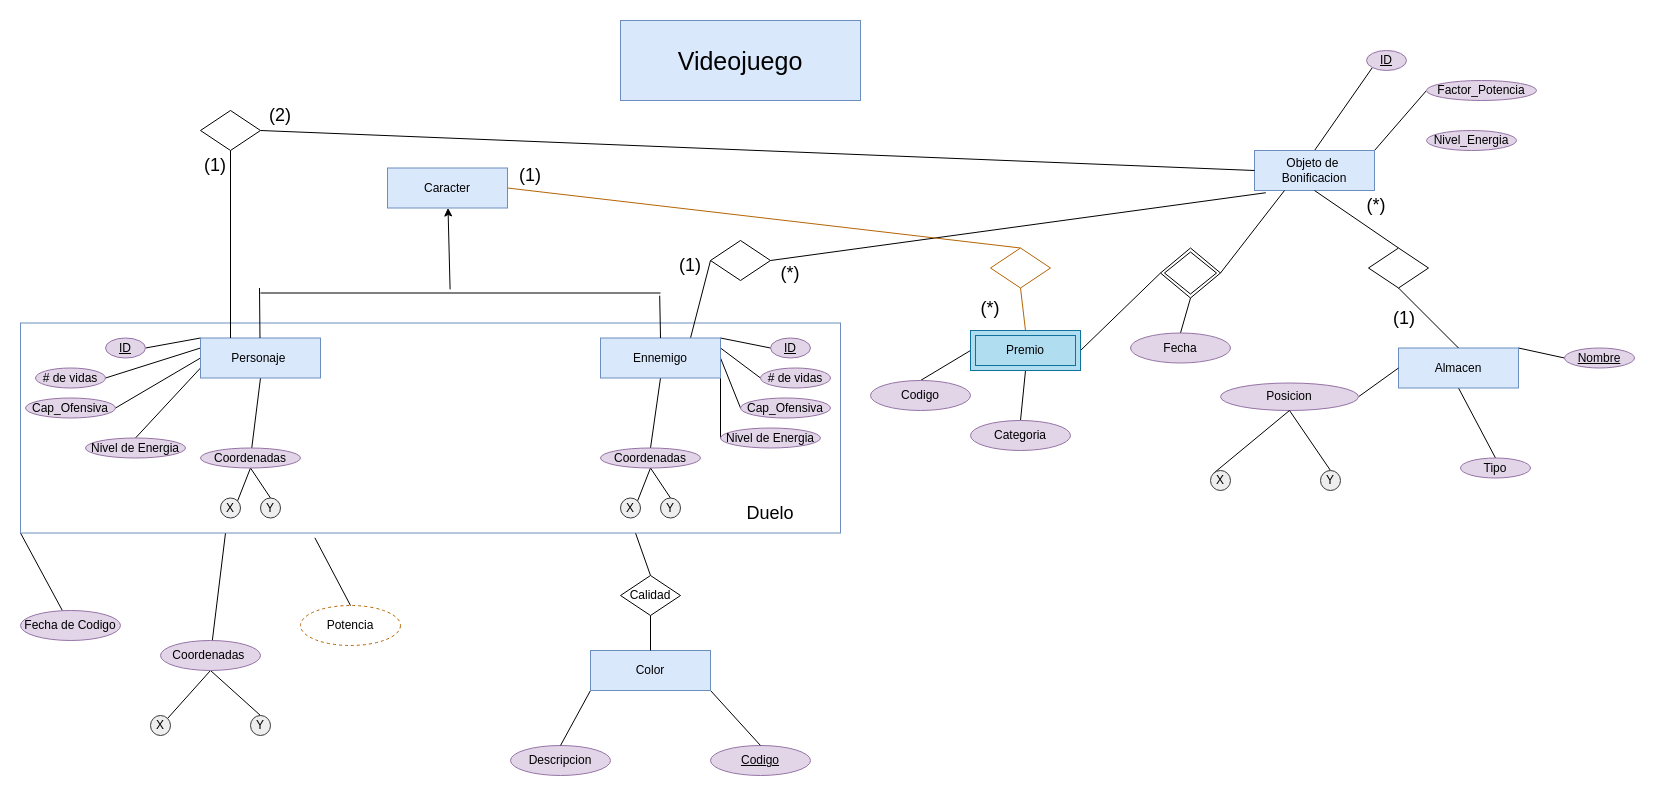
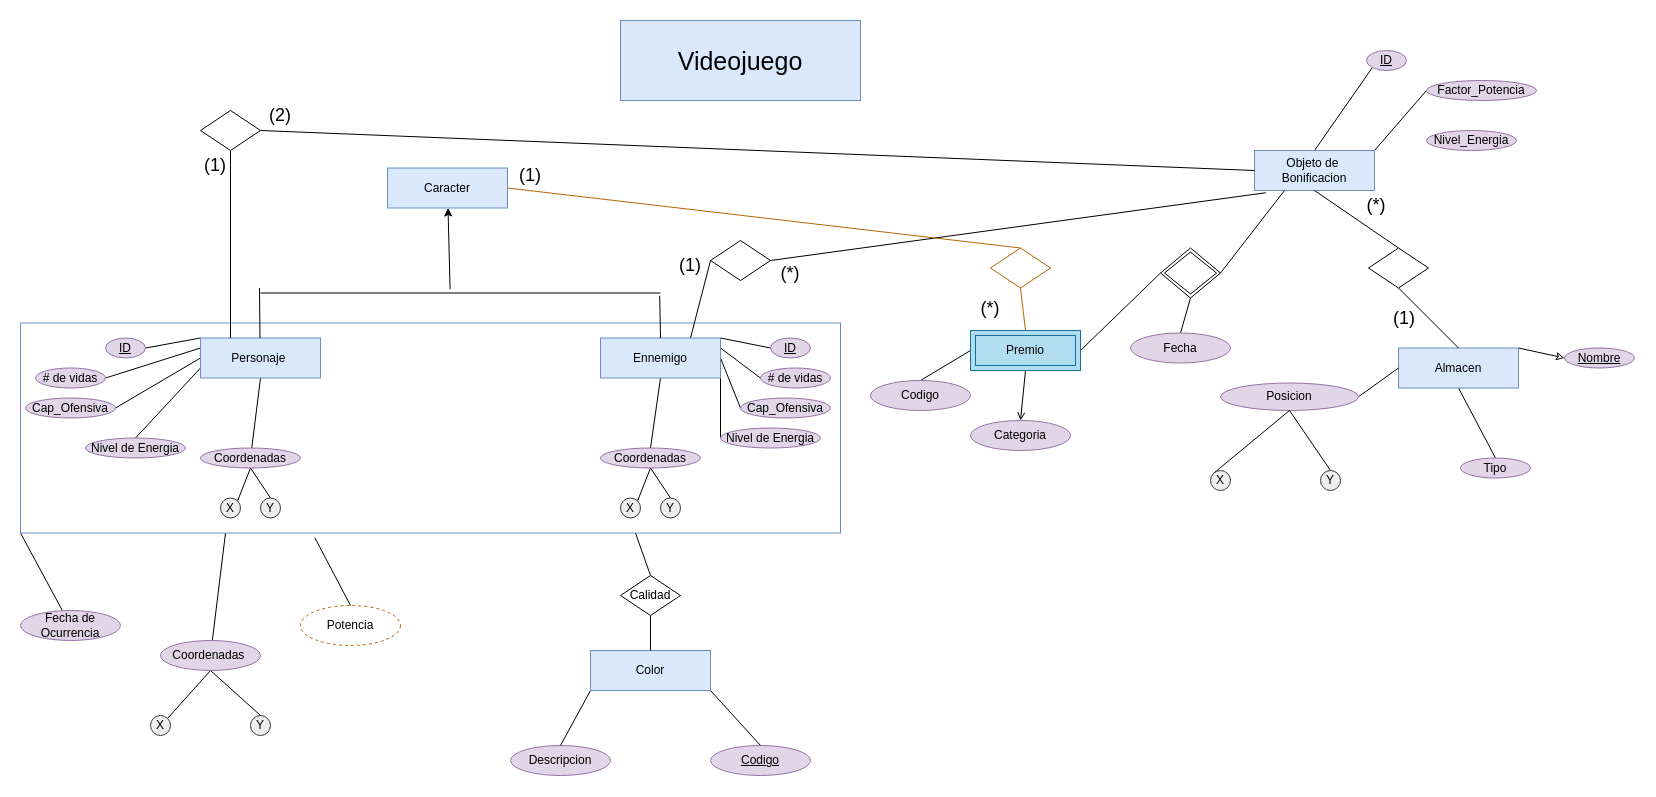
edge "Nombre" -- "Almacen": arrowhead none -> classic
edge "Premio" -- "Categoria": arrowhead none -> open
node "Duelo": removed
node "Fecha de Codigo": label "Fecha de Codigo" -> "Fecha de Ocurrencia"
